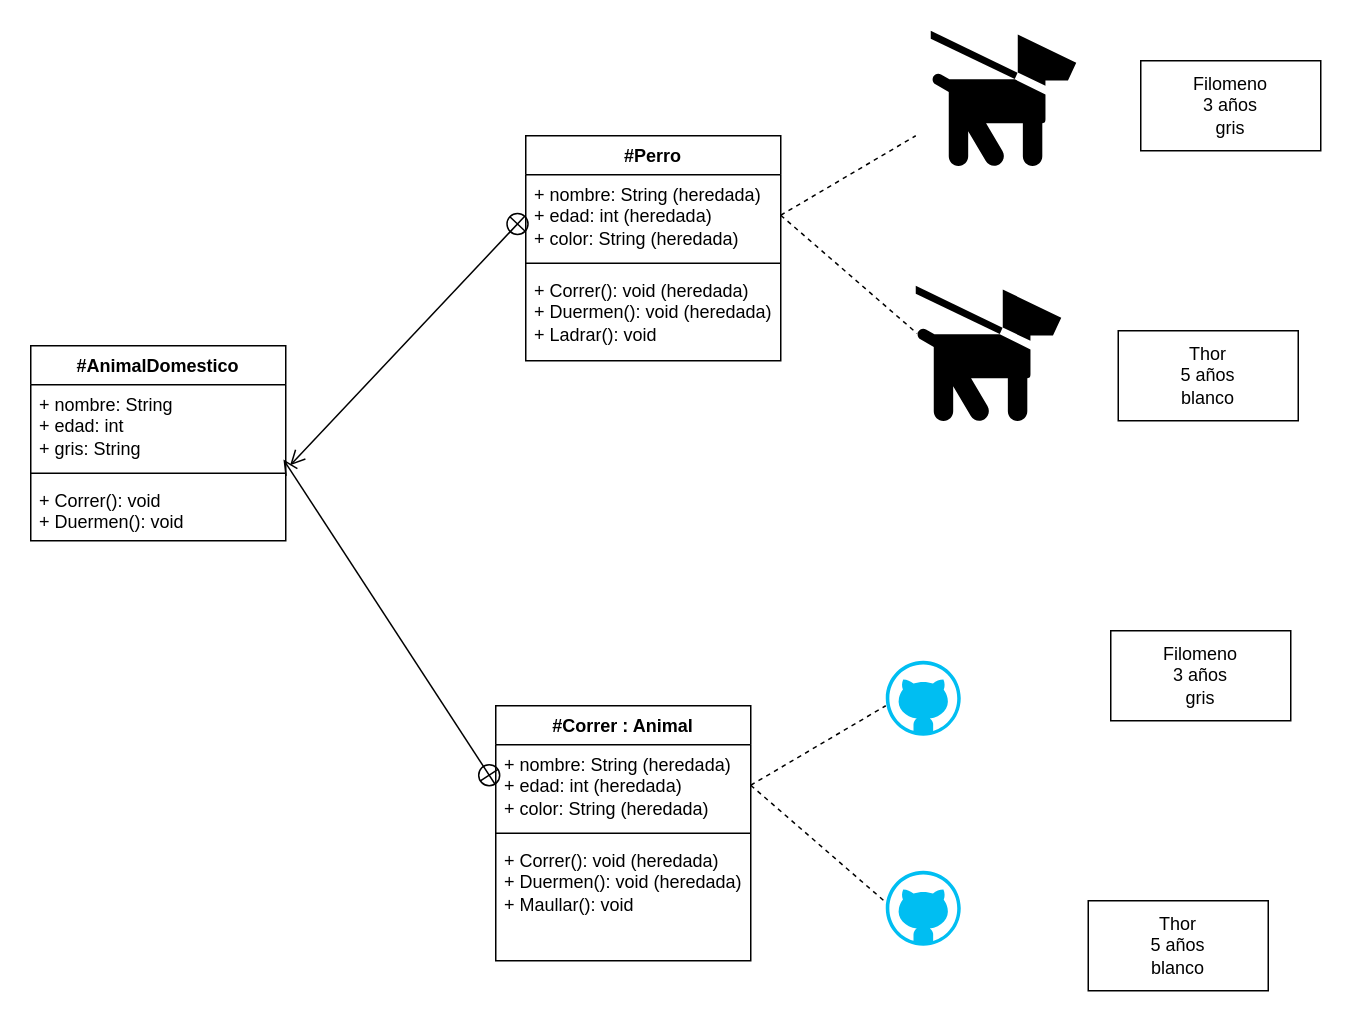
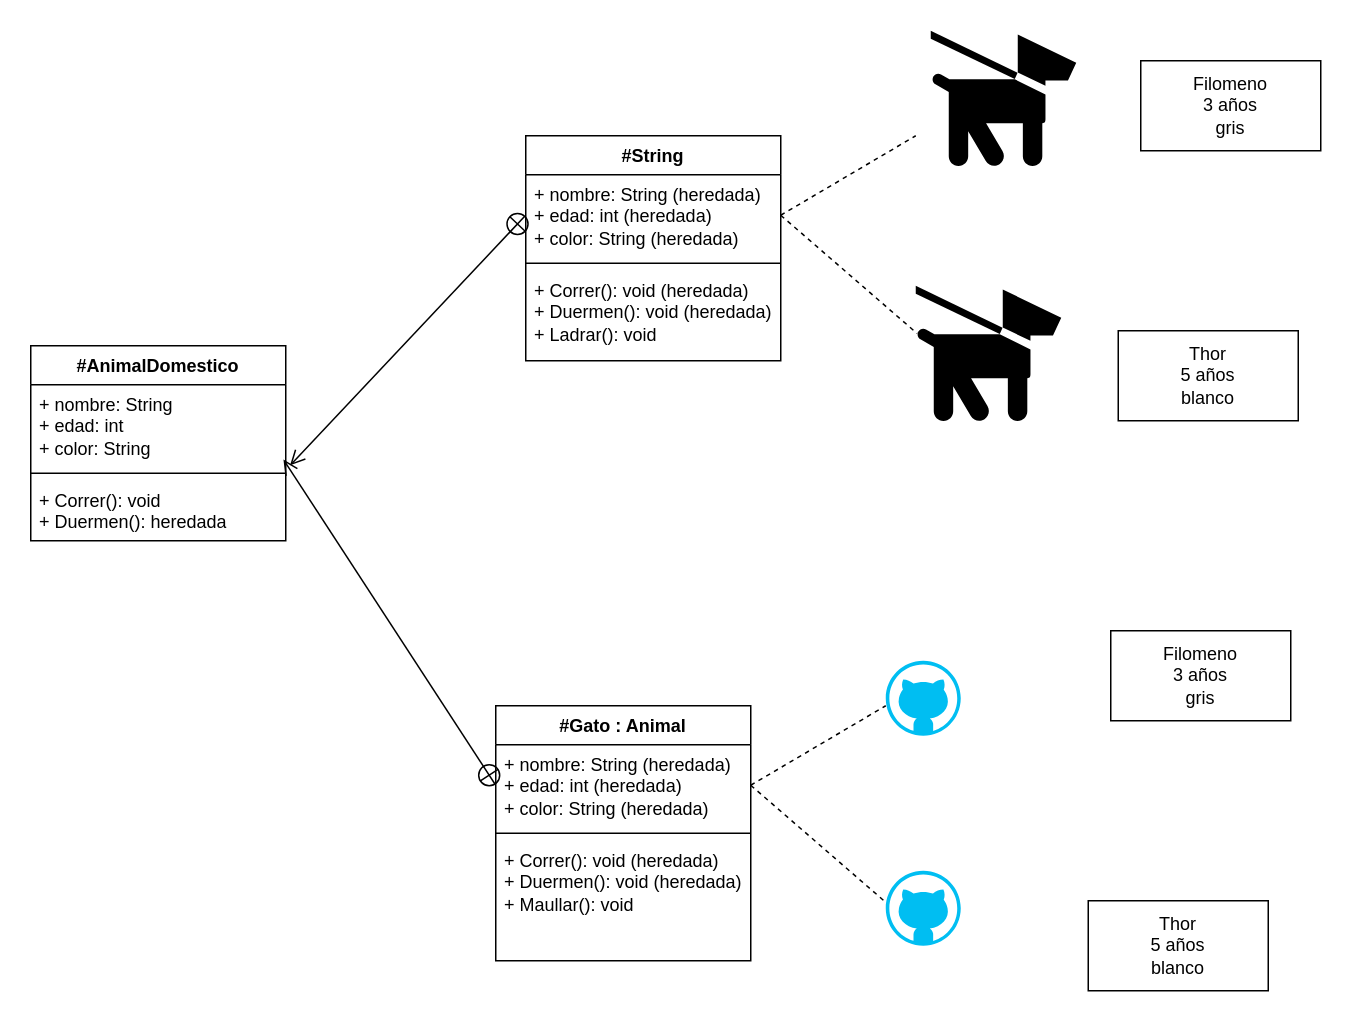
node "#Perro": label "#Perro" -> "#String"
node "+ nombre: String + edad: int + gris: String": label "+ nombre: String + edad: int + gris: String" -> "+ nombre: String + edad: int + color: String"
node "+ Correr(): void + Duermen(): void": label "+ Correr(): void + Duermen(): void" -> "+ Correr(): void + Duermen(): heredada"
node "#Correr : Animal": label "#Correr : Animal" -> "#Gato : Animal"
